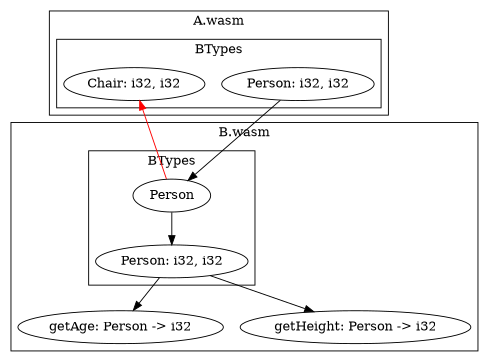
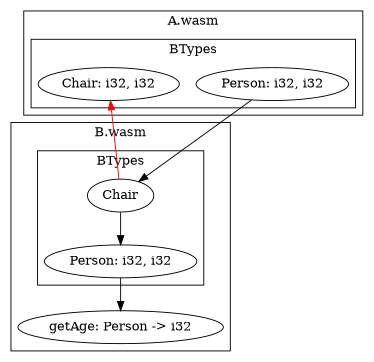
node "Person": label "Person" -> "Chair"
node "getHeight: Person -> i32": removed
